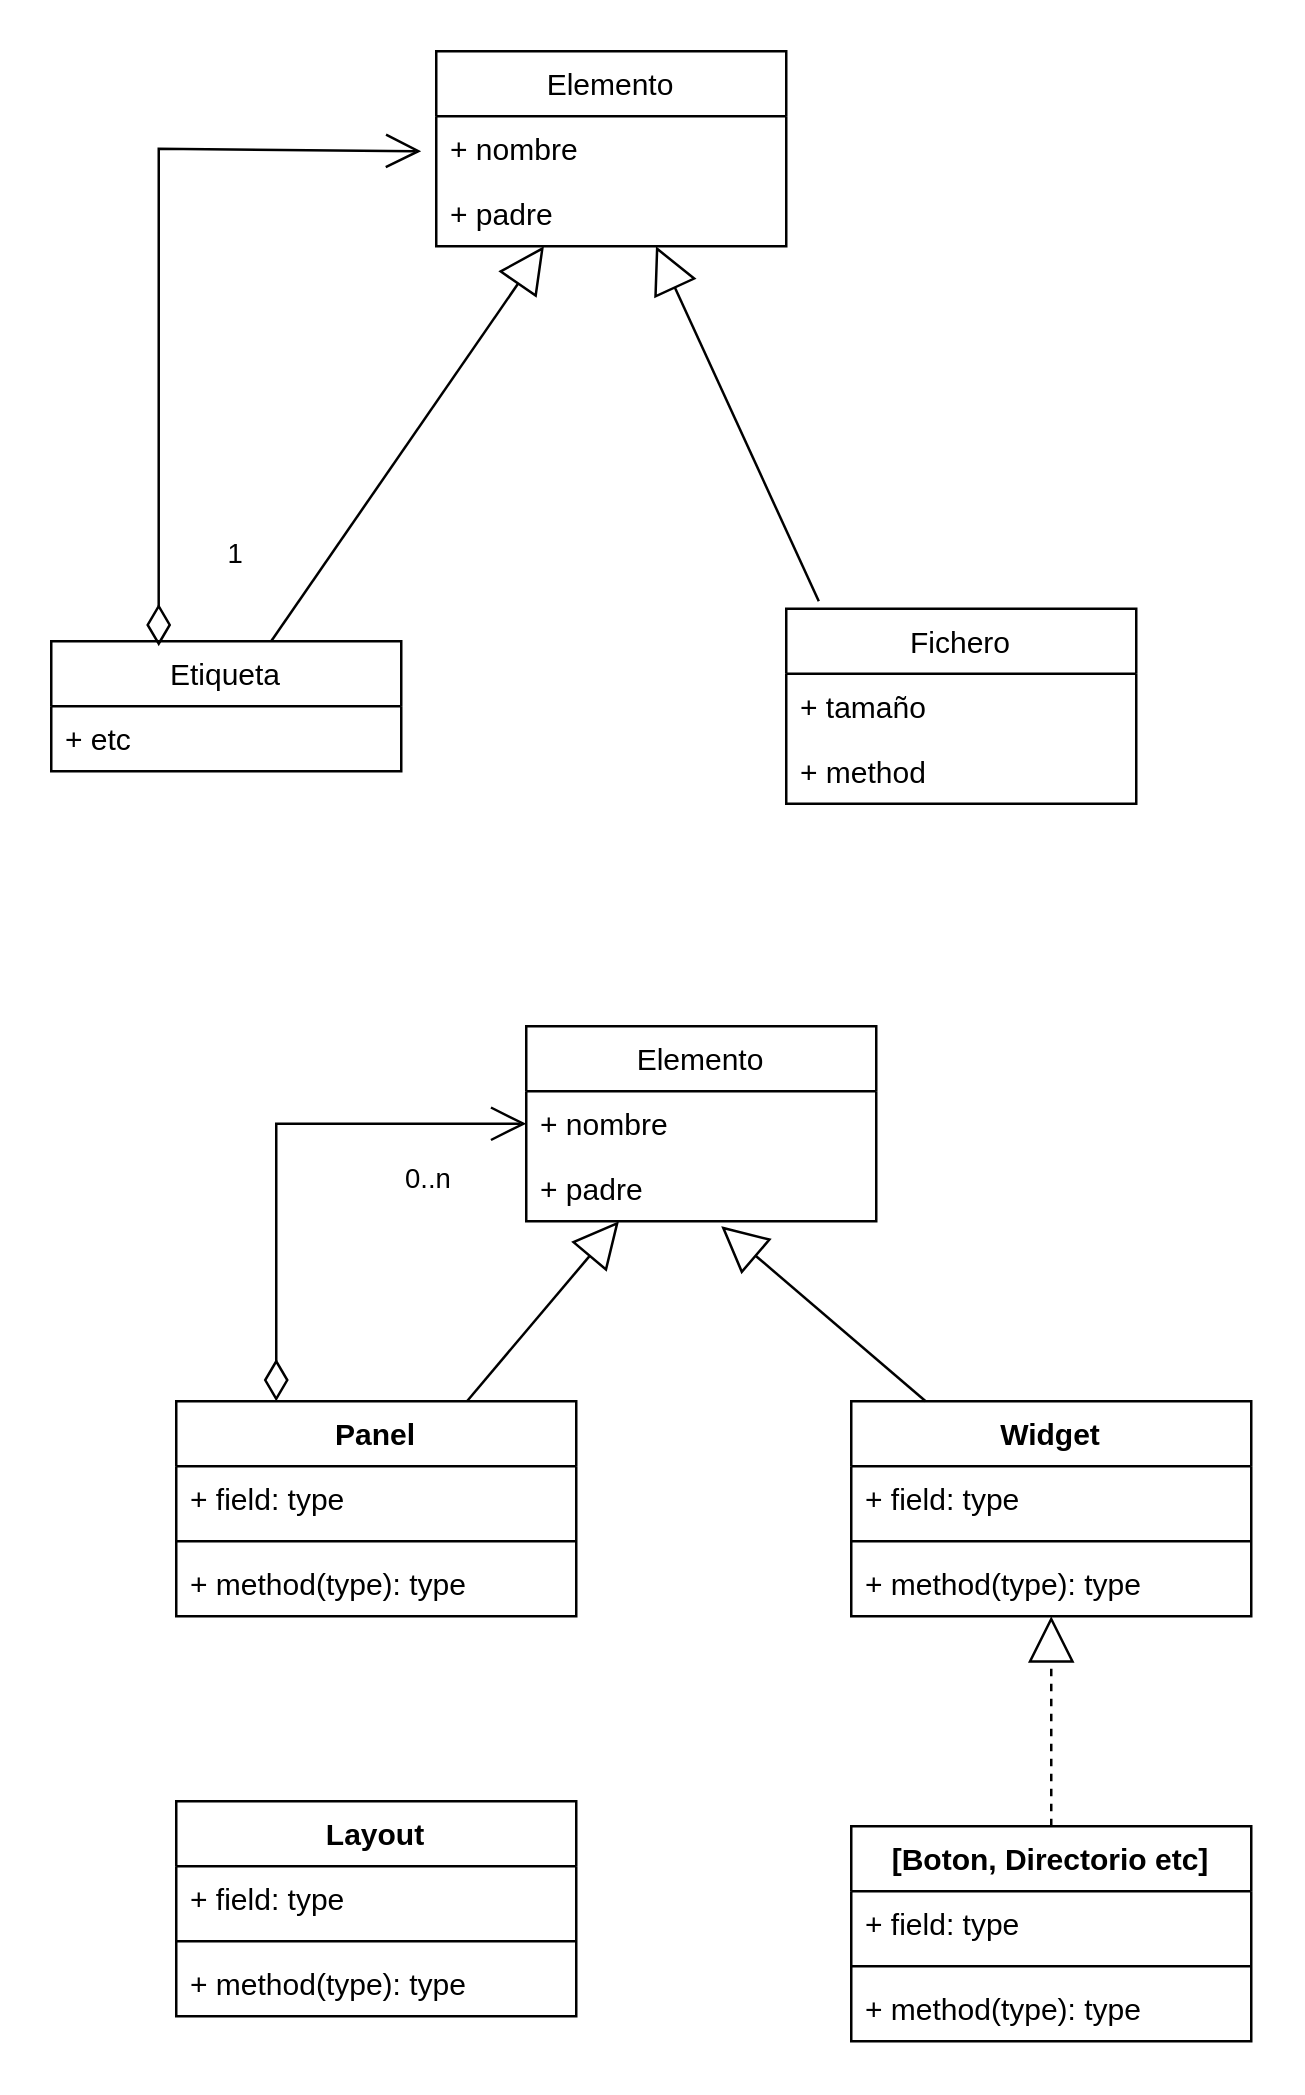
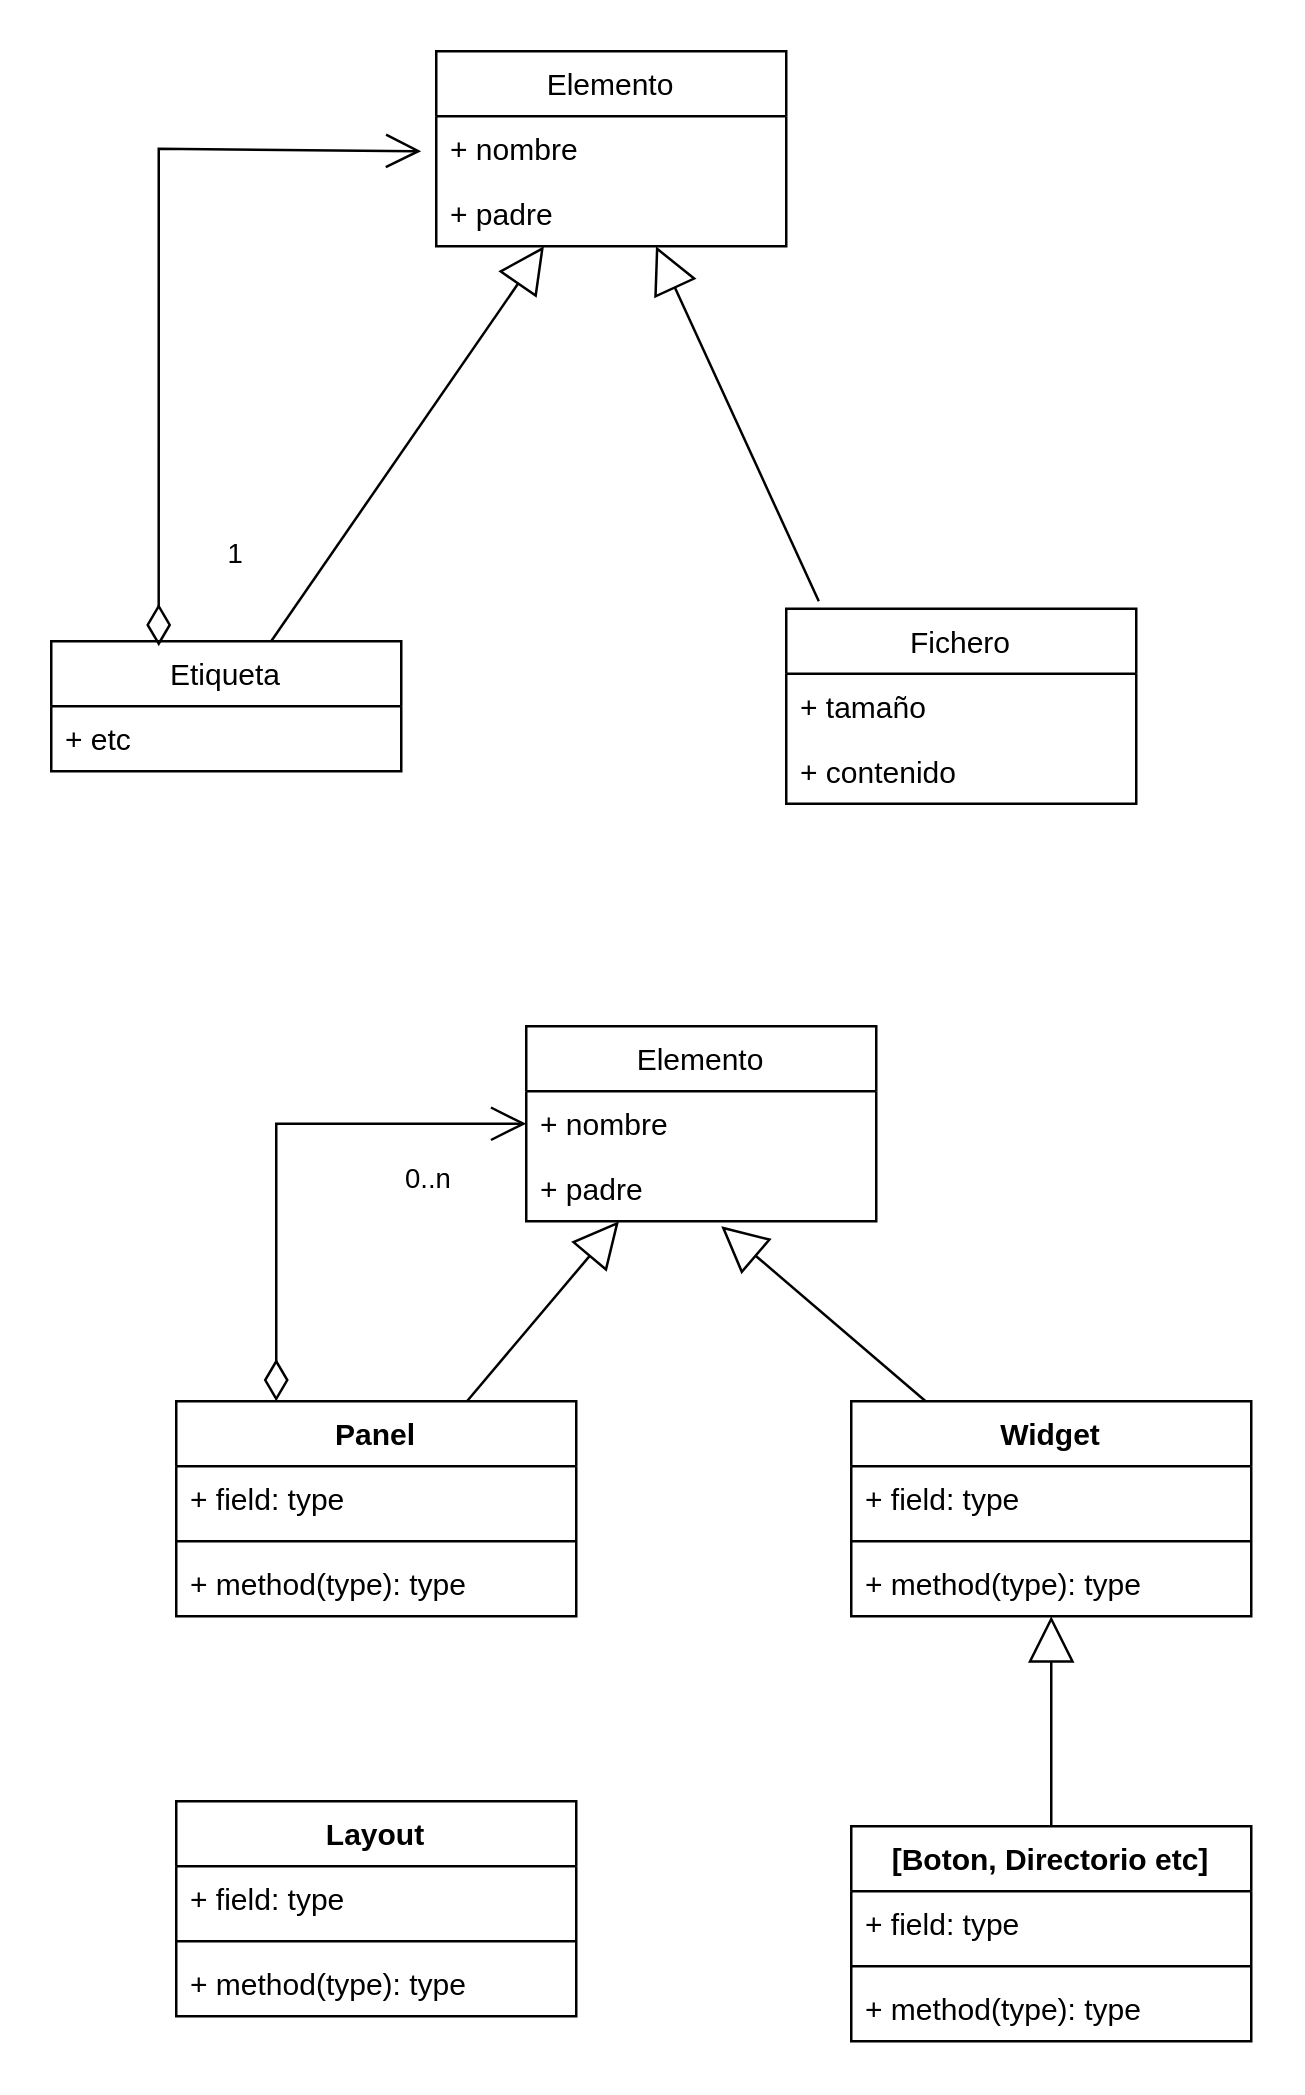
node "+ method": label "+ method" -> "+ contenido"
edge "[Boton, Directorio etc]" -> "Widget": style dashed -> solid
